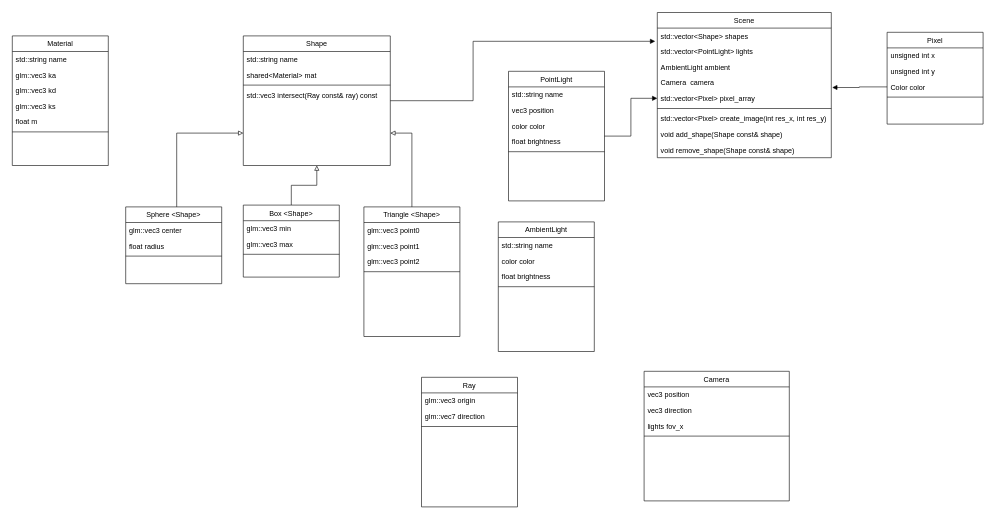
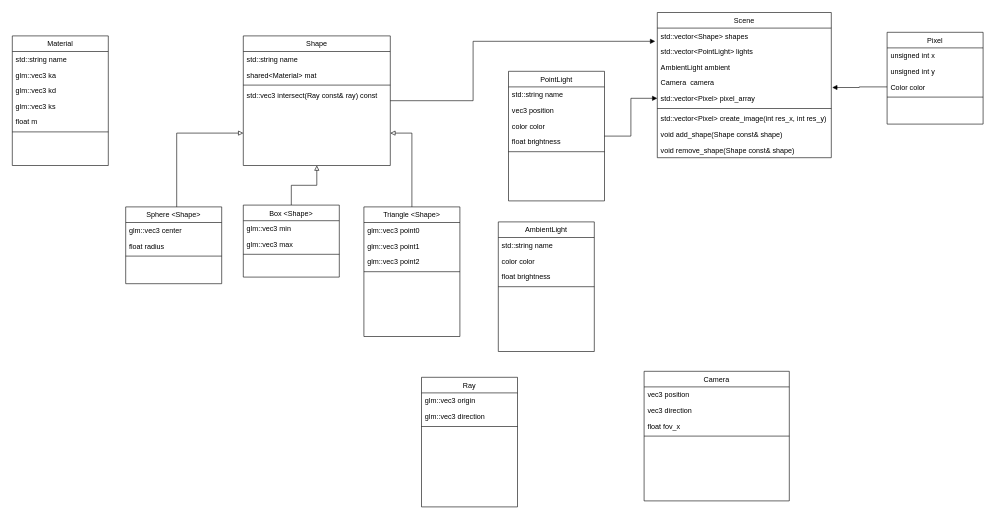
node "glm::vec7 direction": label "glm::vec7 direction" -> "glm::vec3 direction"
node "lights fov_x": label "lights fov_x" -> "float fov_x"
